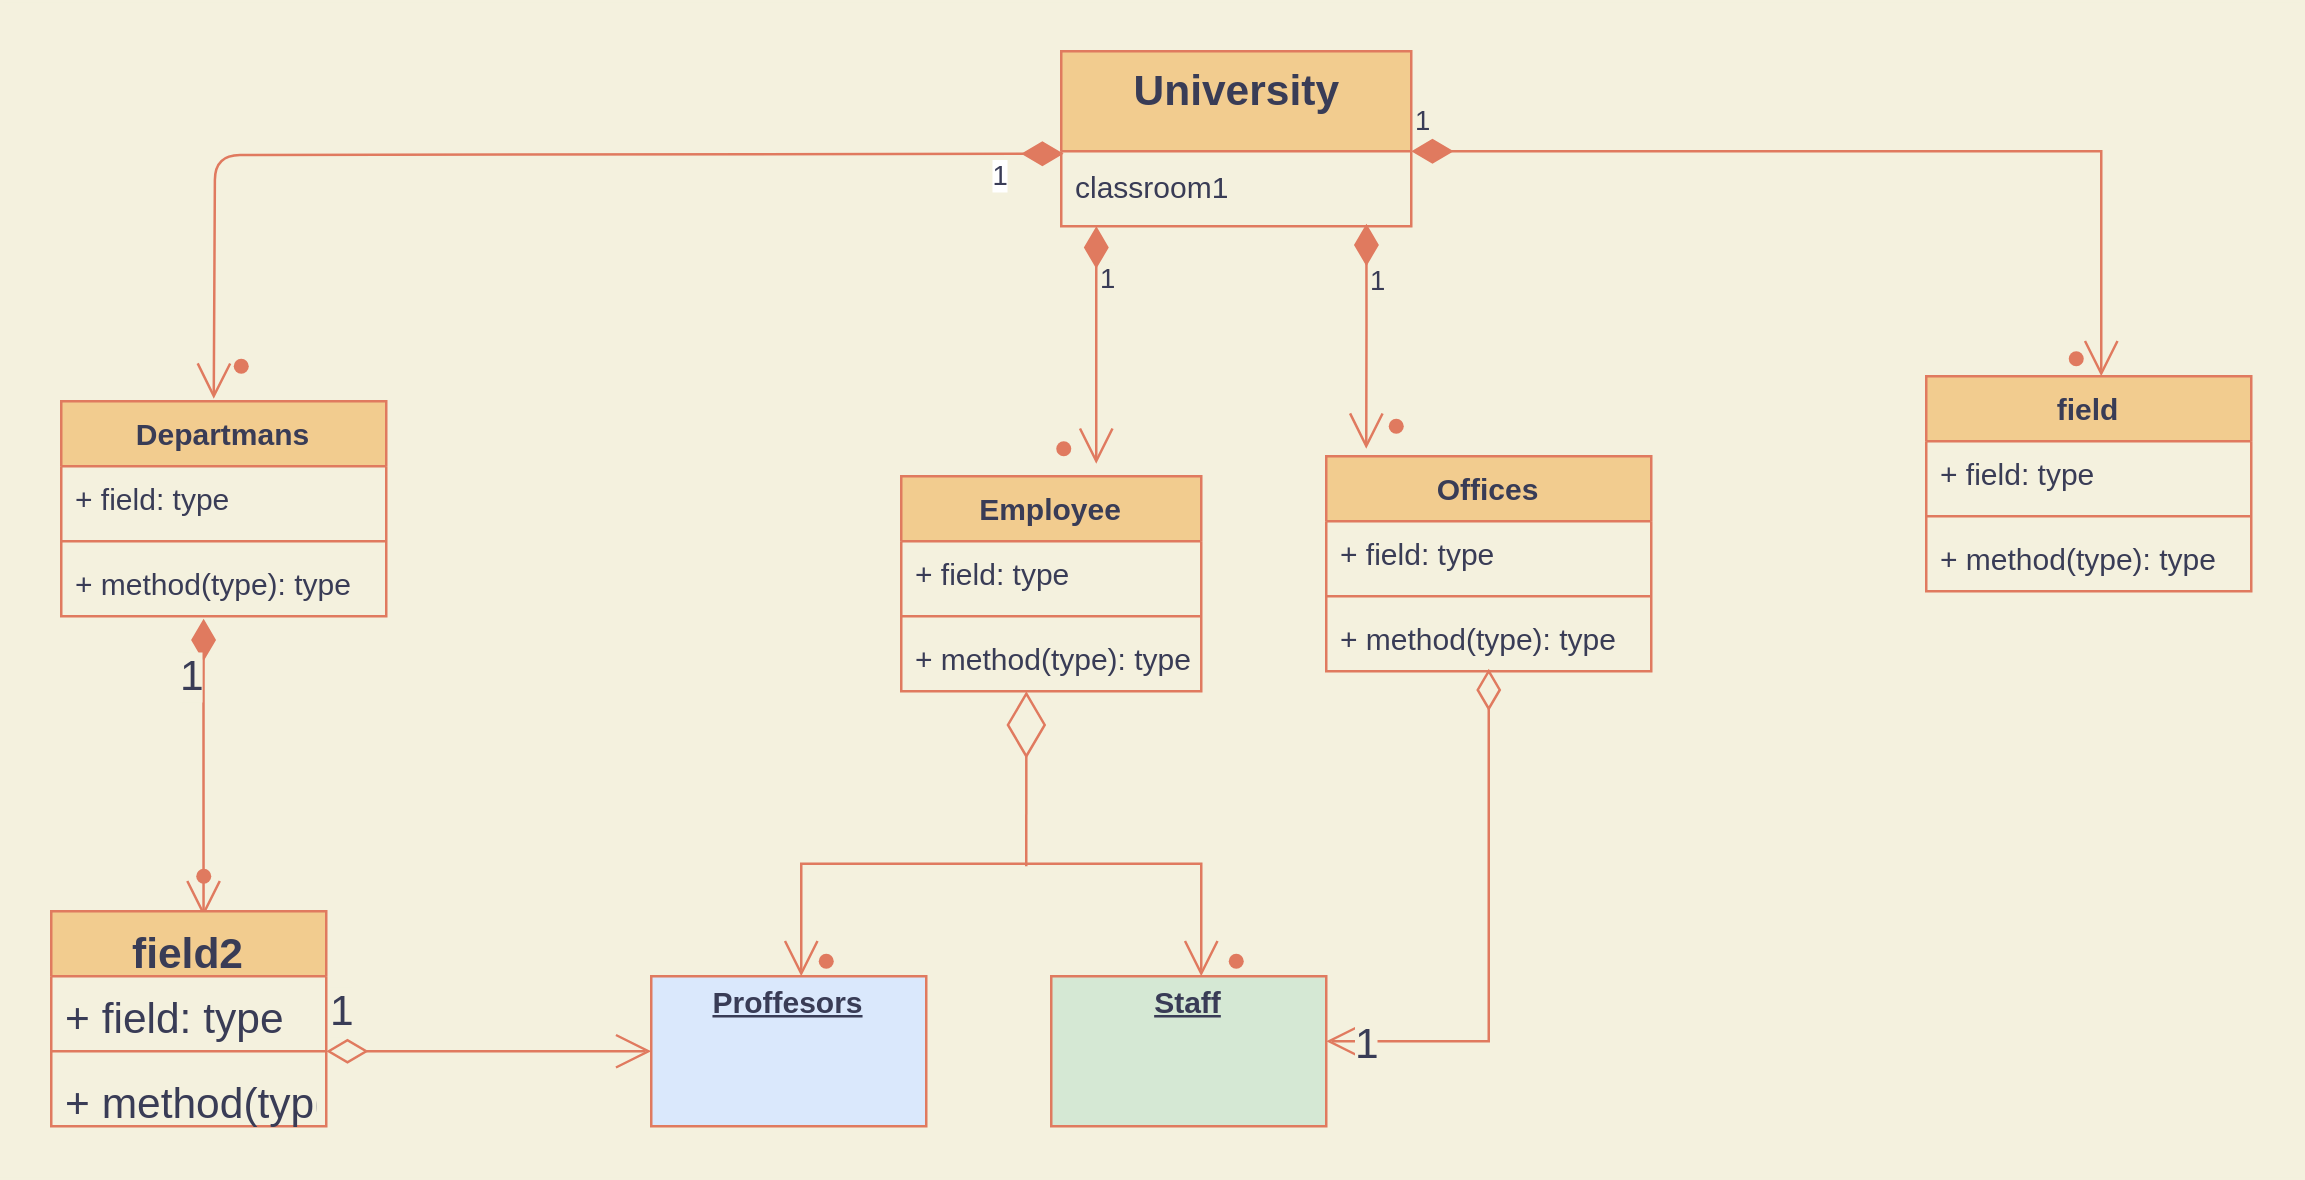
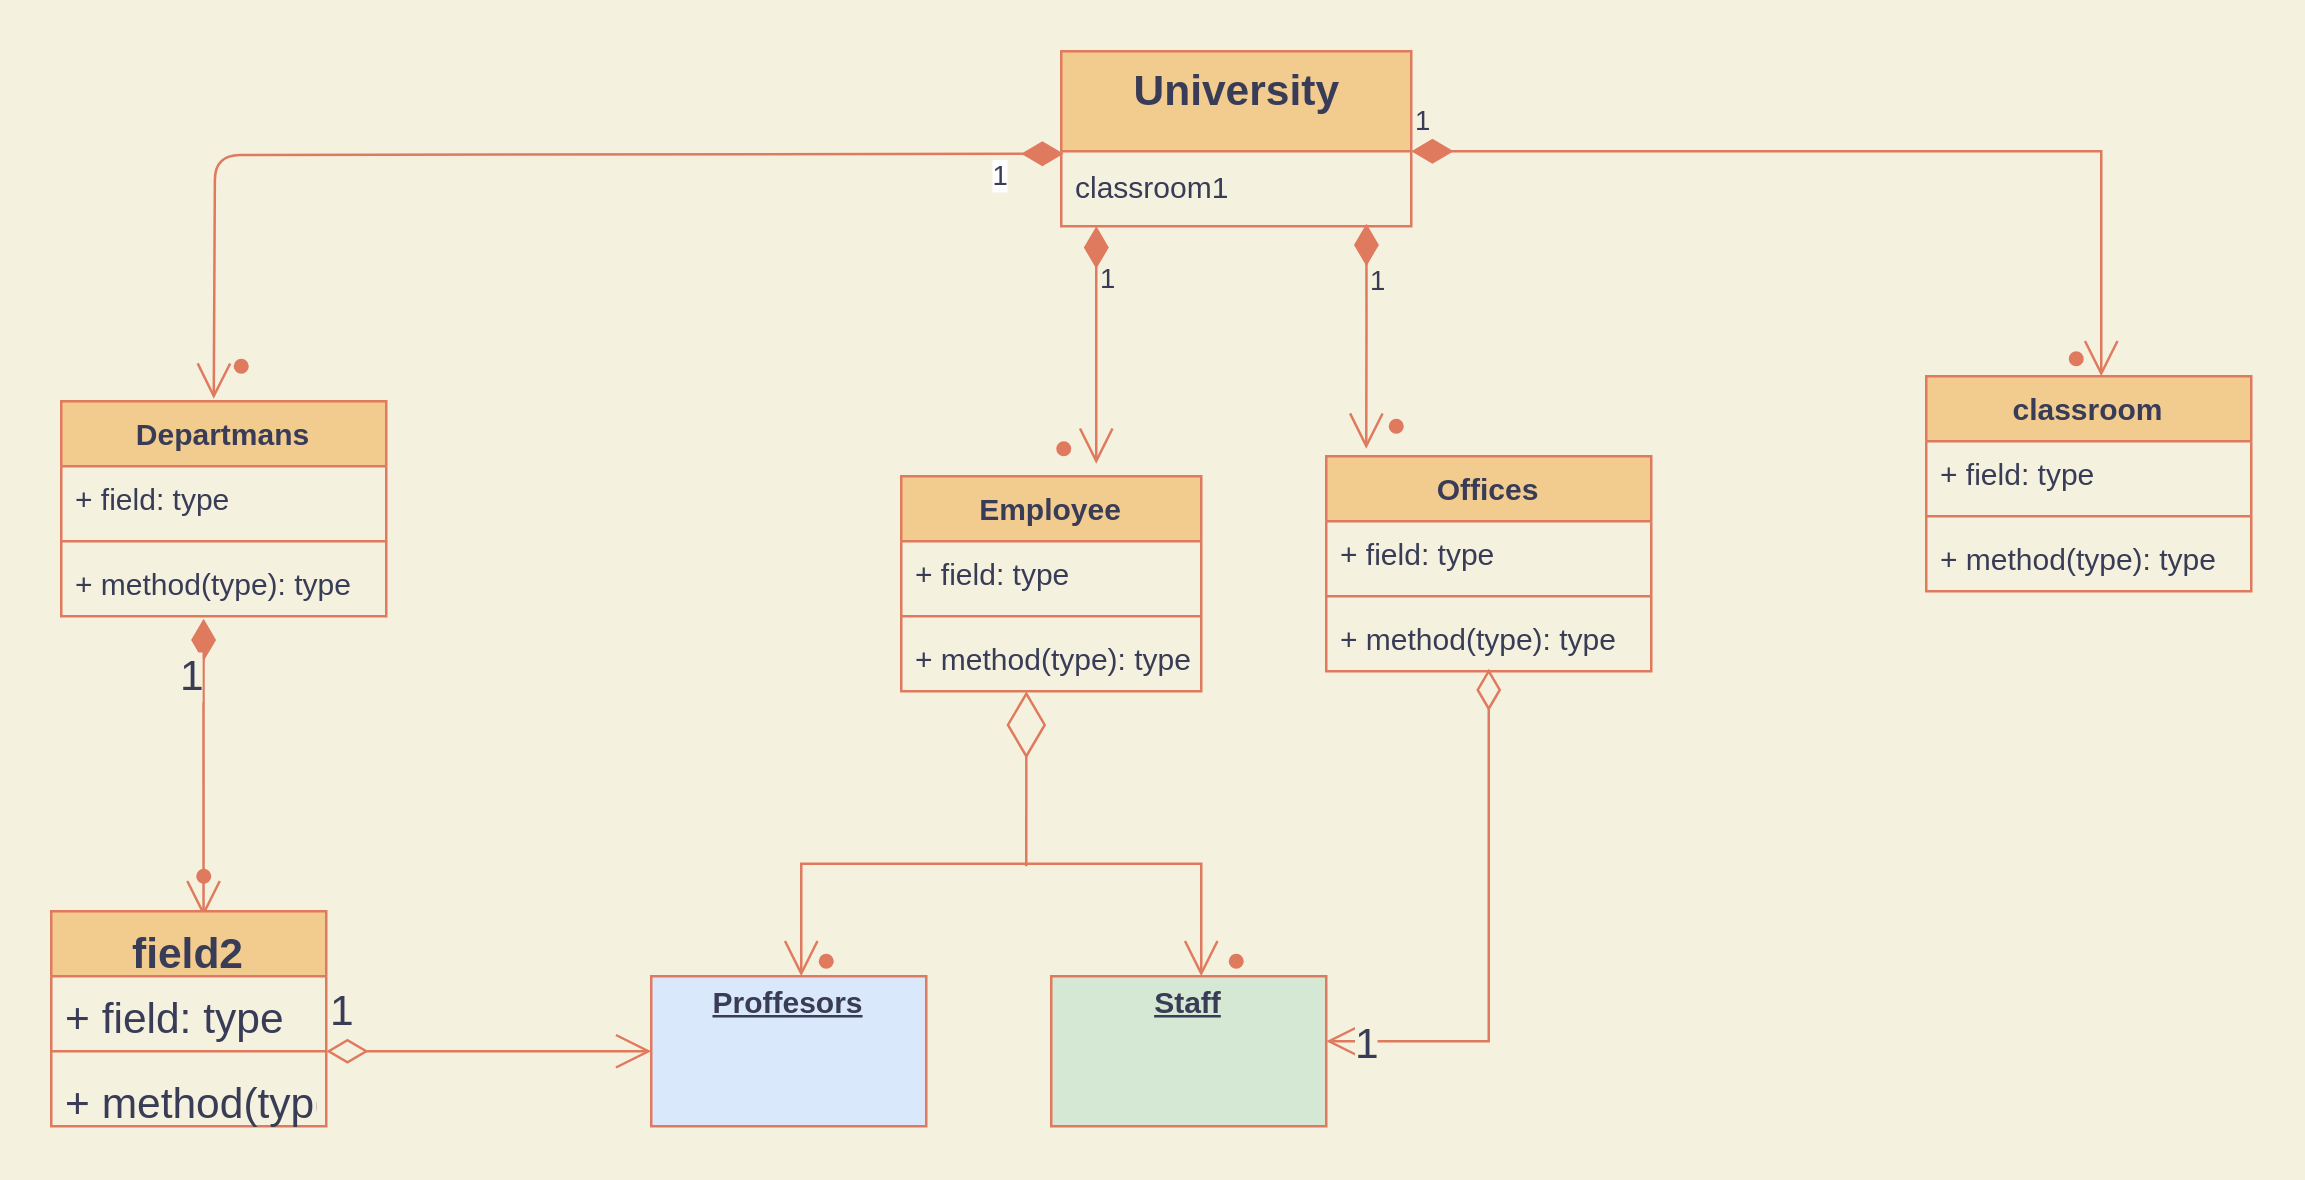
node "field": label "field" -> "classroom"
